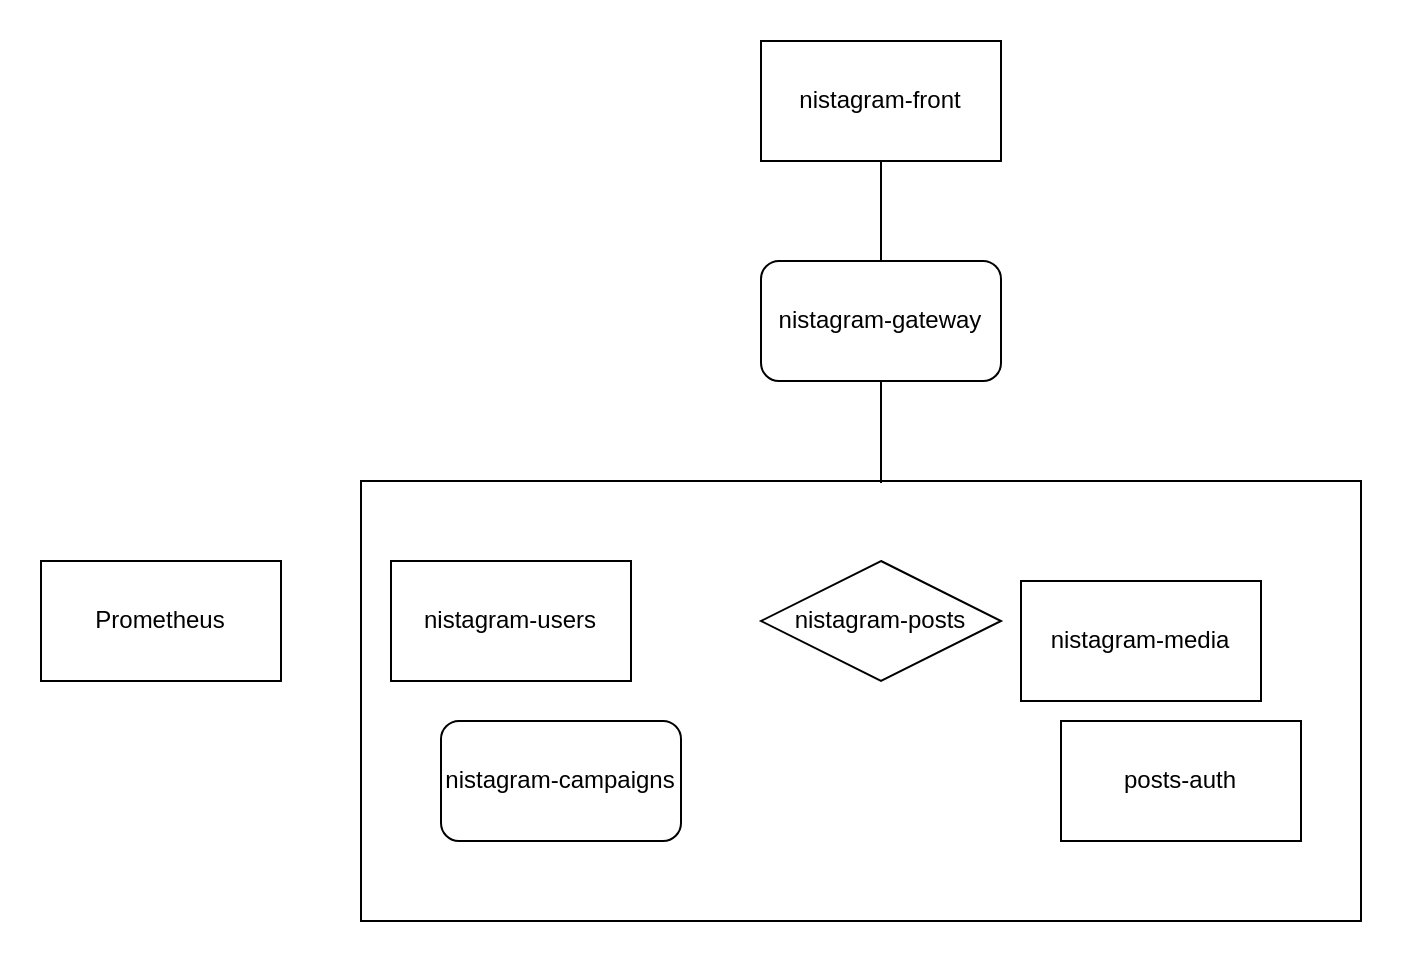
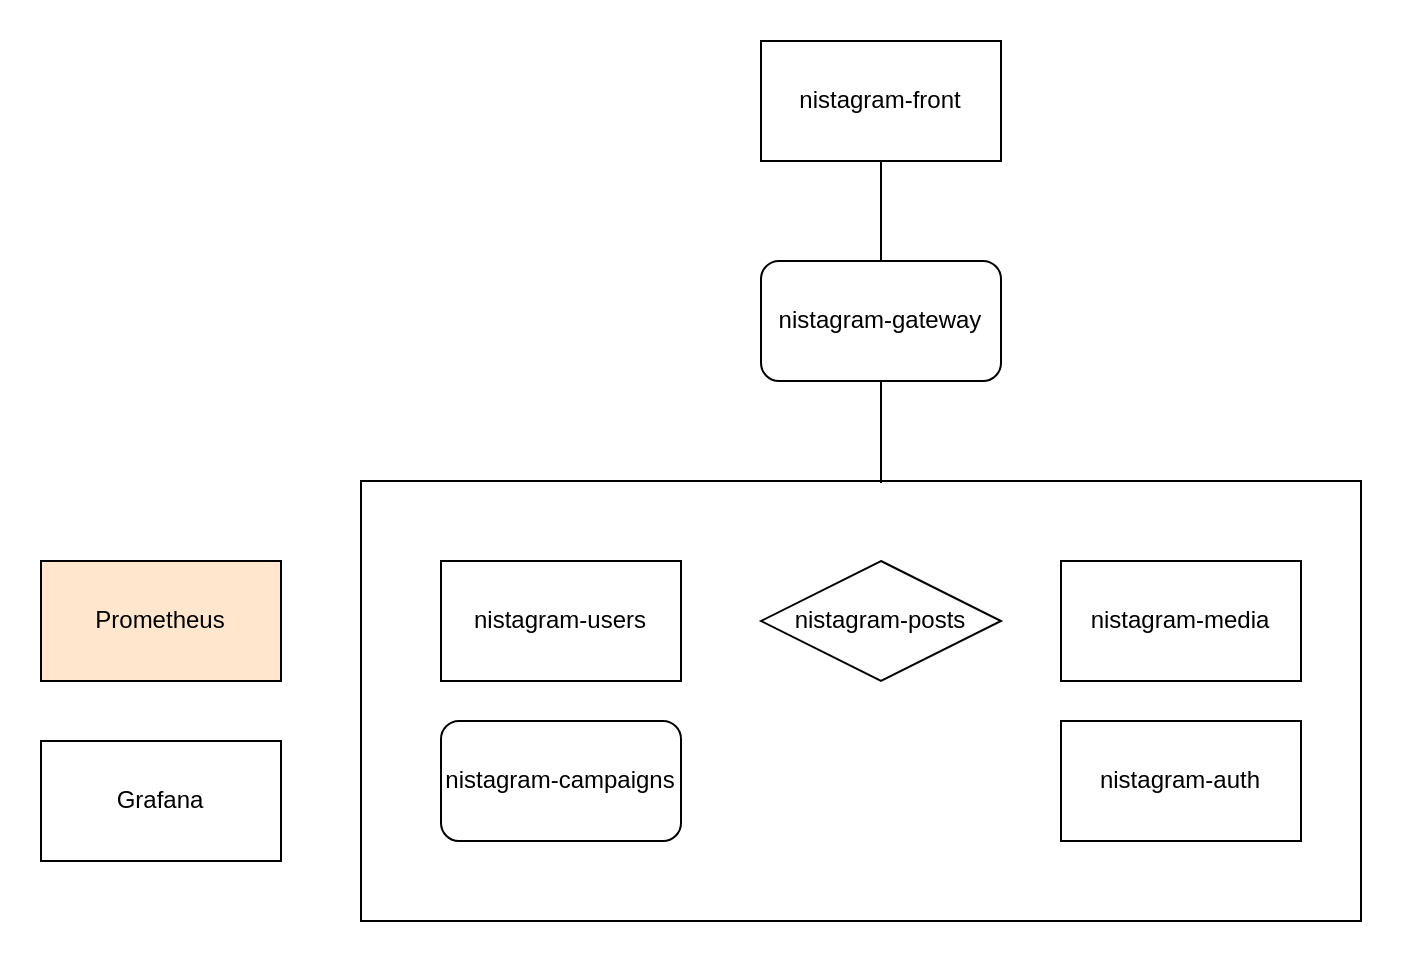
node "Prometheus": fillcolor #ffffff -> #ffe6cc
node "nistagram-users": moved (511, 621) -> (561, 621)
node "nistagram-media": moved (1141, 641) -> (1181, 621)
node "posts-auth": label "posts-auth" -> "nistagram-auth"
node "Grafana": added
